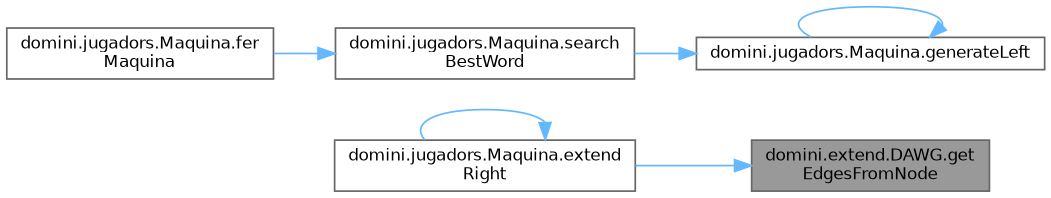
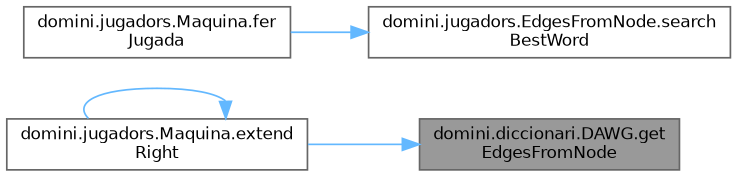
node "domini.jugadors.Maquina.fer Maquina": label "domini.jugadors.Maquina.fer Maquina" -> "domini.jugadors.Maquina.fer Jugada"
node "domini.jugadors.Maquina.search BestWord": label "domini.jugadors.Maquina.search BestWord" -> "domini.jugadors.EdgesFromNode.search BestWord"
node "domini.jugadors.Maquina.generateLeft": removed
node "domini.extend.DAWG.get EdgesFromNode": label "domini.extend.DAWG.get EdgesFromNode" -> "domini.diccionari.DAWG.get EdgesFromNode"
